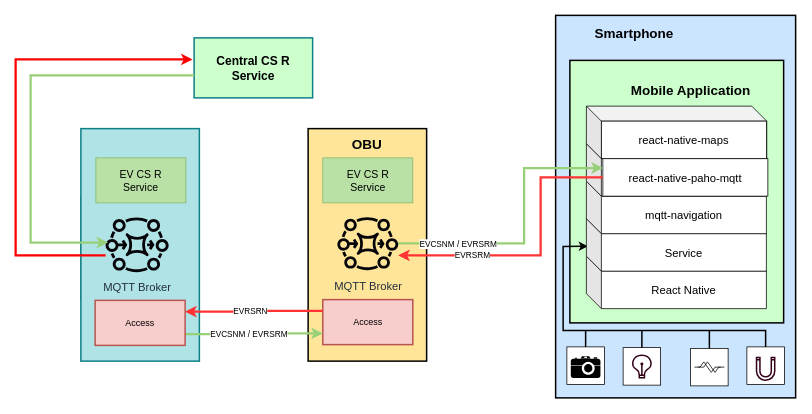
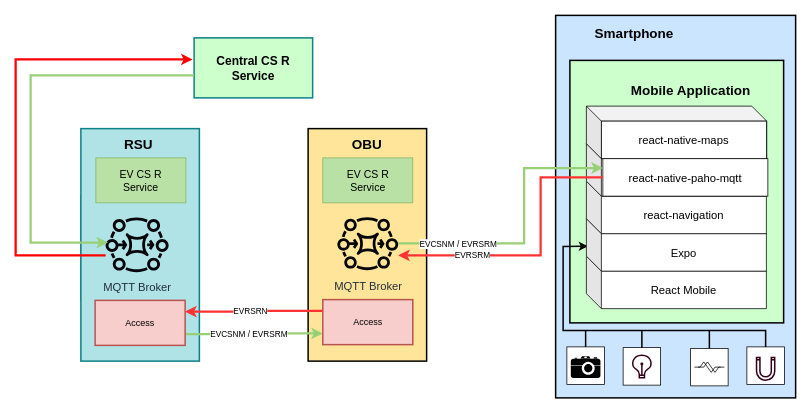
node "RSU": added
node "mqtt-navigation": label "mqtt-navigation" -> "react-navigation"
node "Service": label "Service" -> "Expo"
node "React Native": label "React Native" -> "React Mobile"
